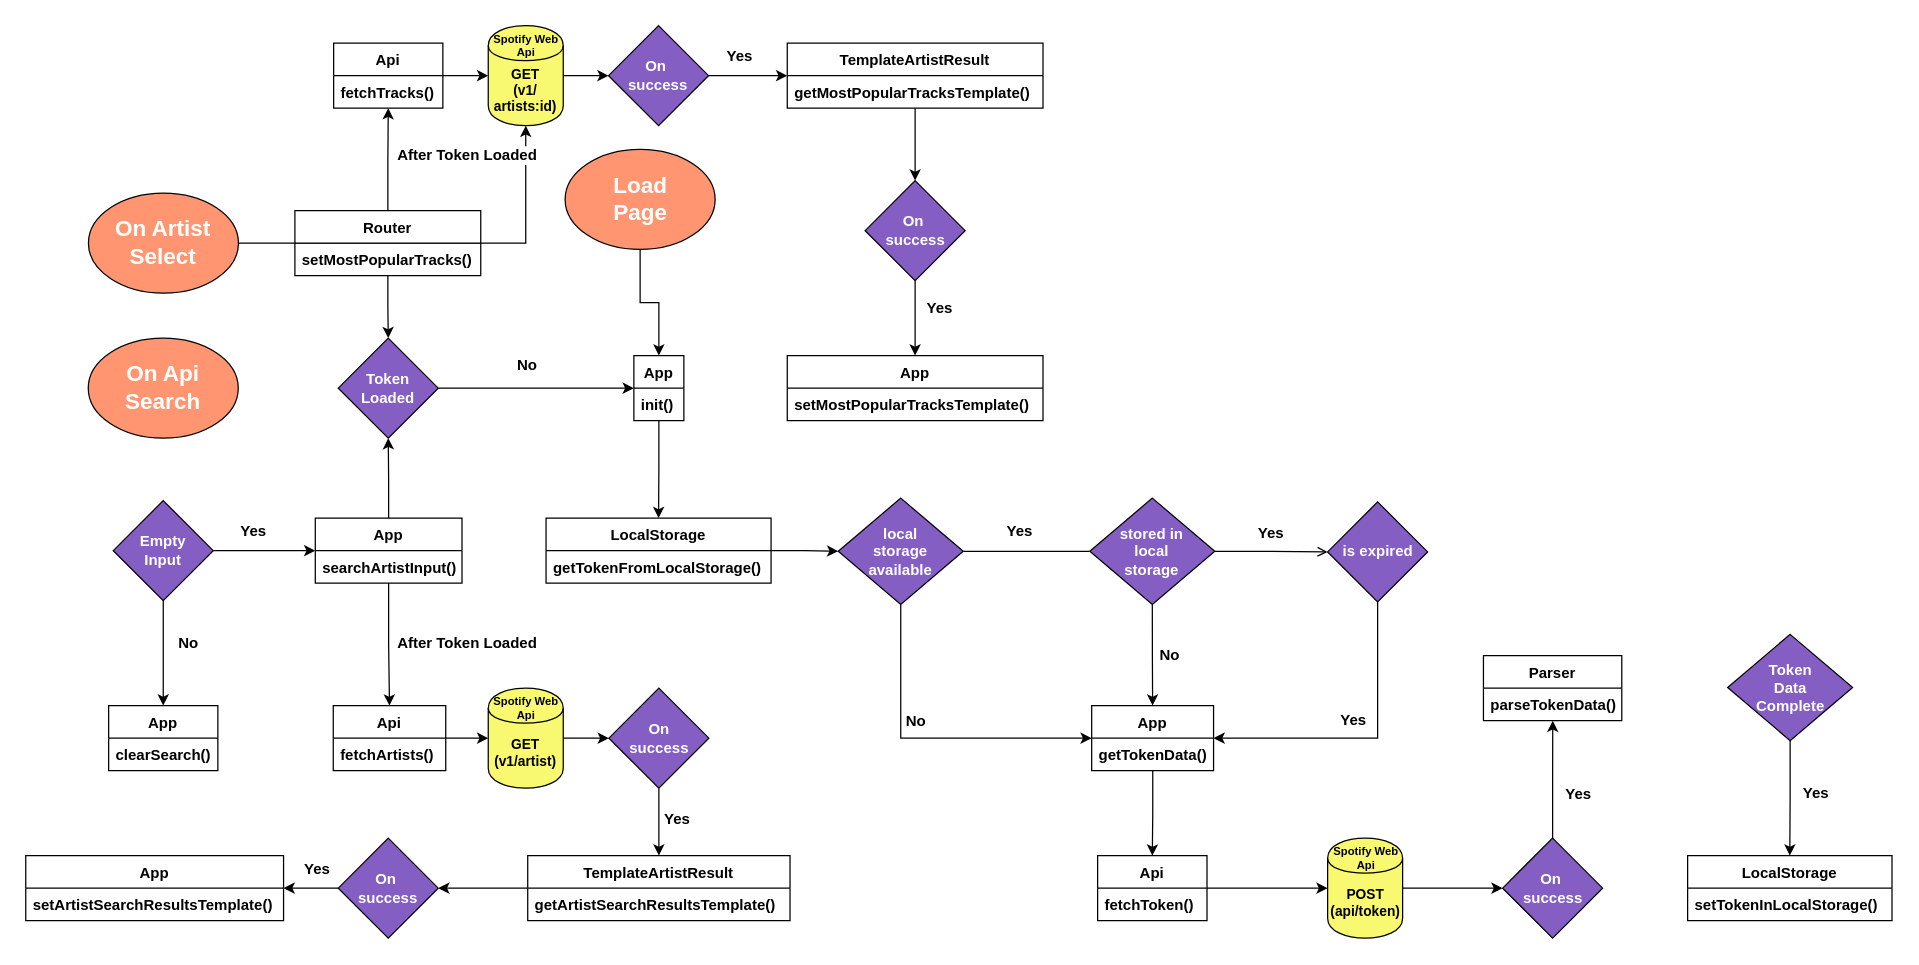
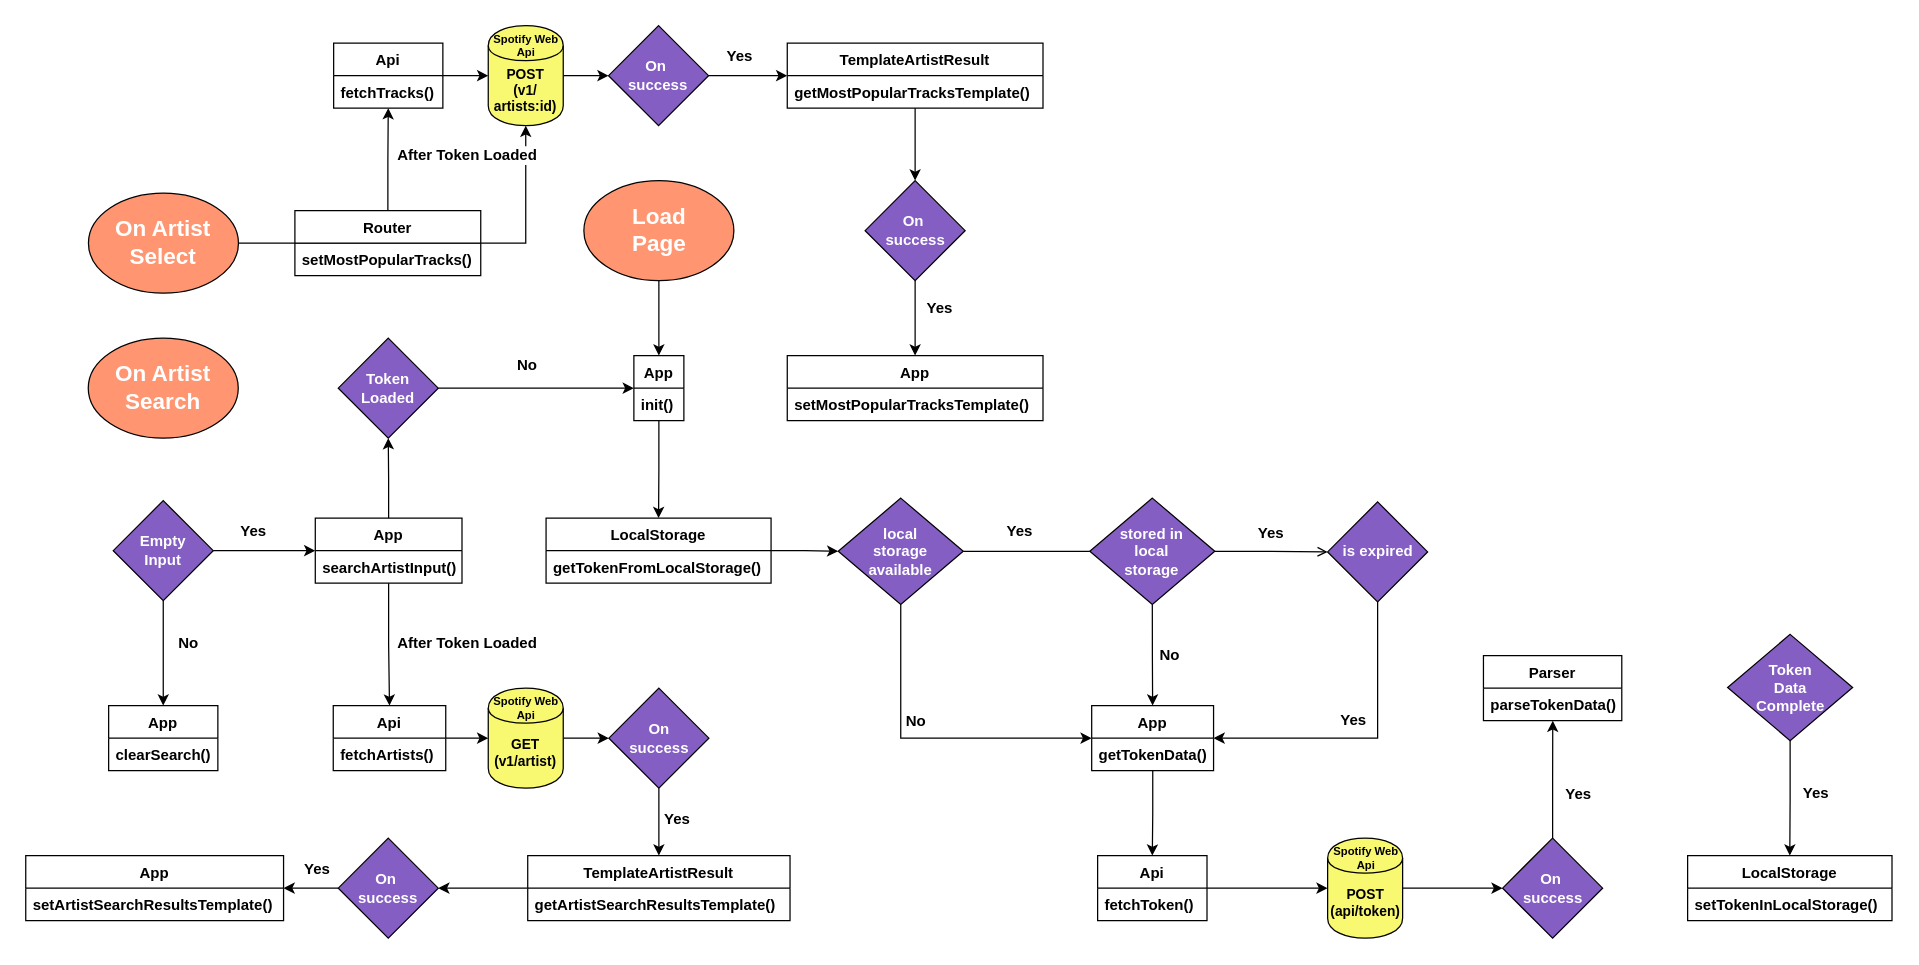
node "GET(v1/artists:id)": label "GET(v1/artists:id)" -> "POST(v1/artists:id)"
node "Load Page": moved (640, 199) -> (659, 231)
edge "Router" -> "Token Loaded": removed
node "On Api Search": label "On Api Search" -> "On Artist Search"
